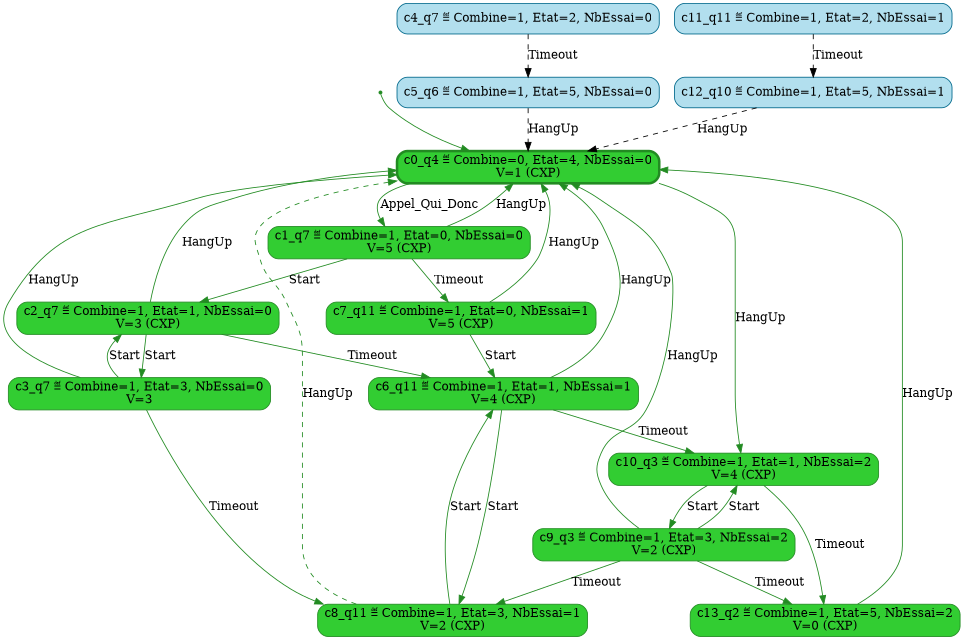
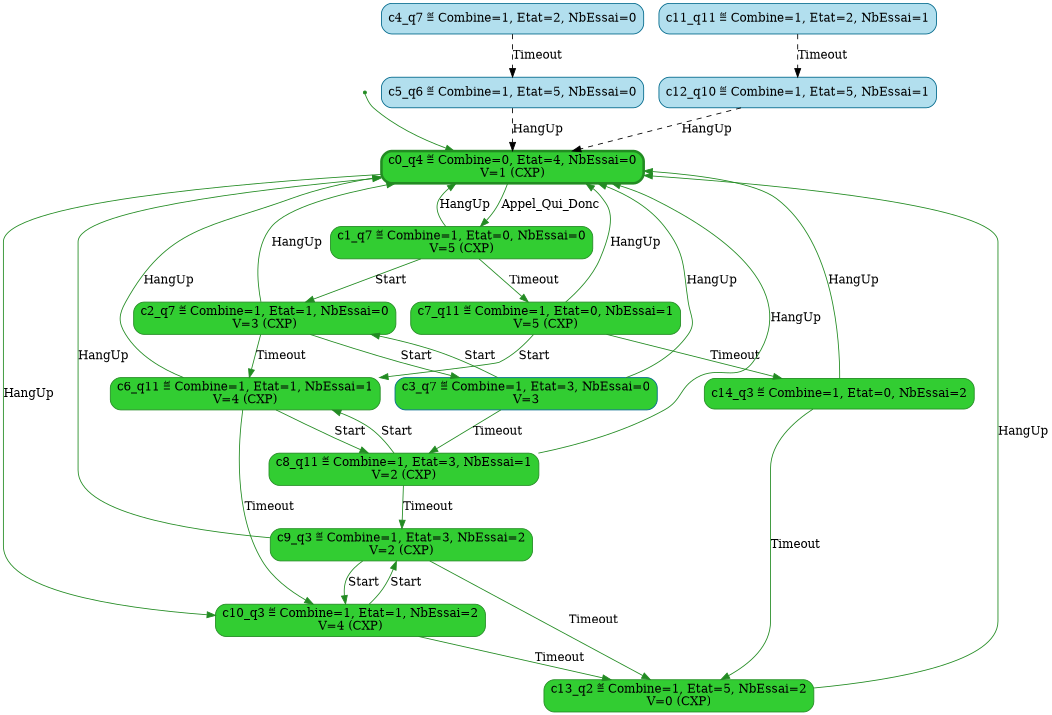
edge "c8_q11 ≝ Combine=1, Etat=3, NbEssai=1 V=2 (CXP)" -> "c0_q4 ≝ Combine=0, Etat=4, NbEssai=0 V=1 (CXP)": style dashed -> solid
node "c3_q7 ≝ Combine=1, Etat=3, NbEssai=0 V=3": color forestgreen -> deepskyblue4
node "c14_q3 ≝ Combine=1, Etat=0, NbEssai=2": added
edge "c9_q3 ≝ Combine=1, Etat=3, NbEssai=2 V=2 (CXP)" -> "c8_q11 ≝ Combine=1, Etat=3, NbEssai=1 V=2 (CXP)": reversed
